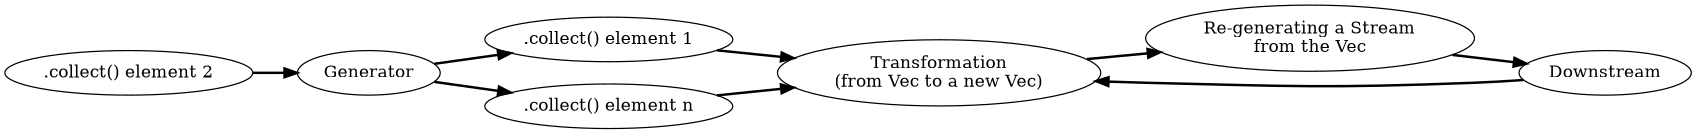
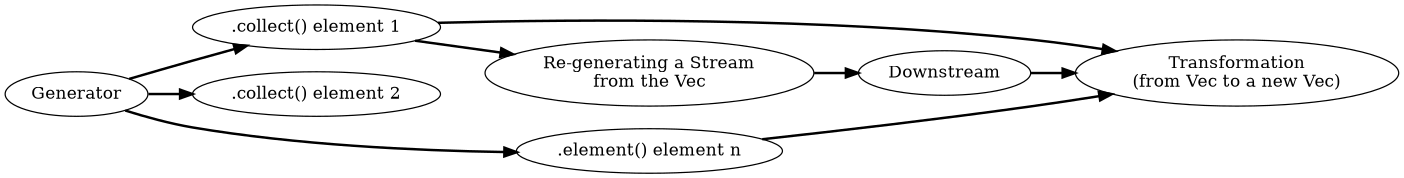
edge "Transformation (from Vec to a new Vec)" -> "Re-generating a Stream from the Vec": now ".collect() element 1" -> "Re-generating a Stream from the Vec"
edge ".collect() element 2" -> "Generator": reversed
node ".collect() element n": label ".collect() element n" -> ".element() element n"
